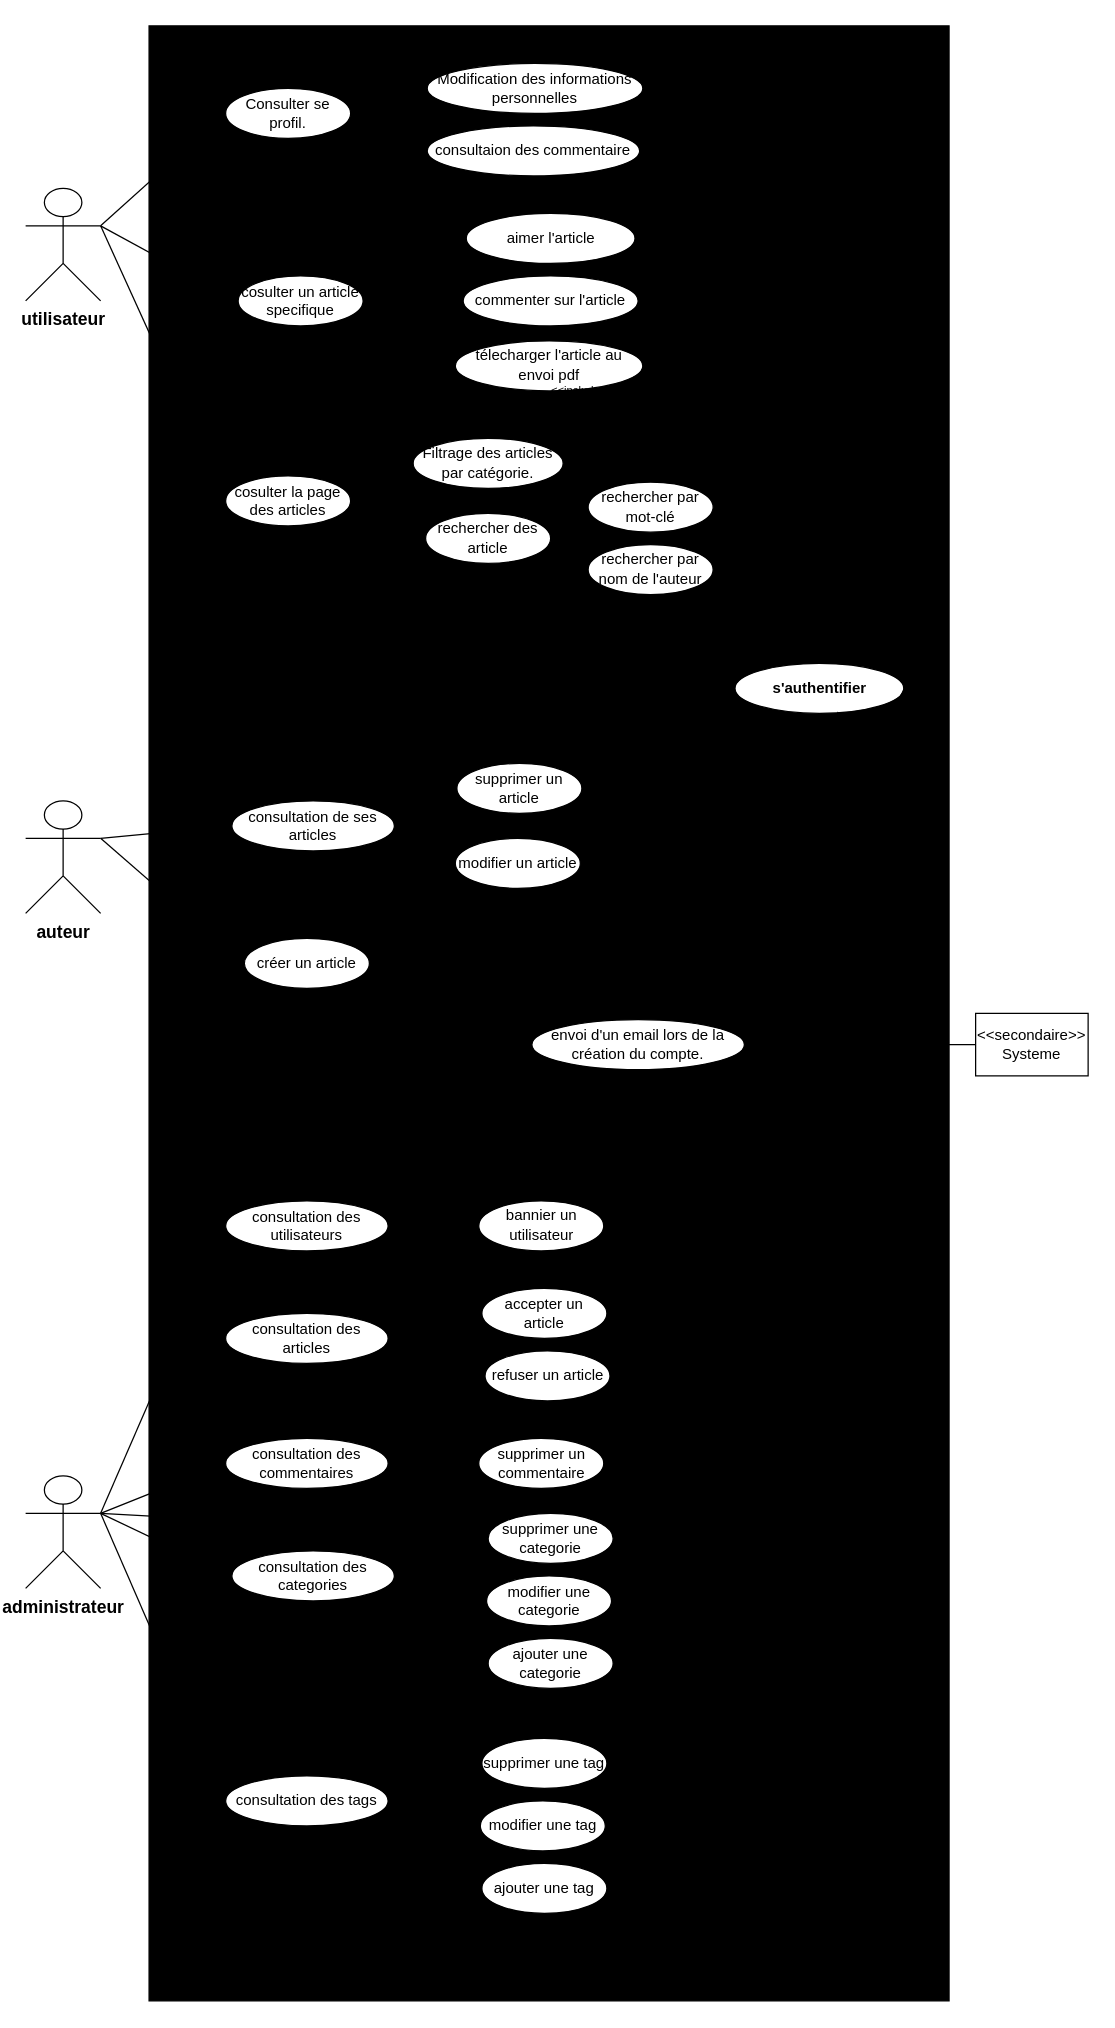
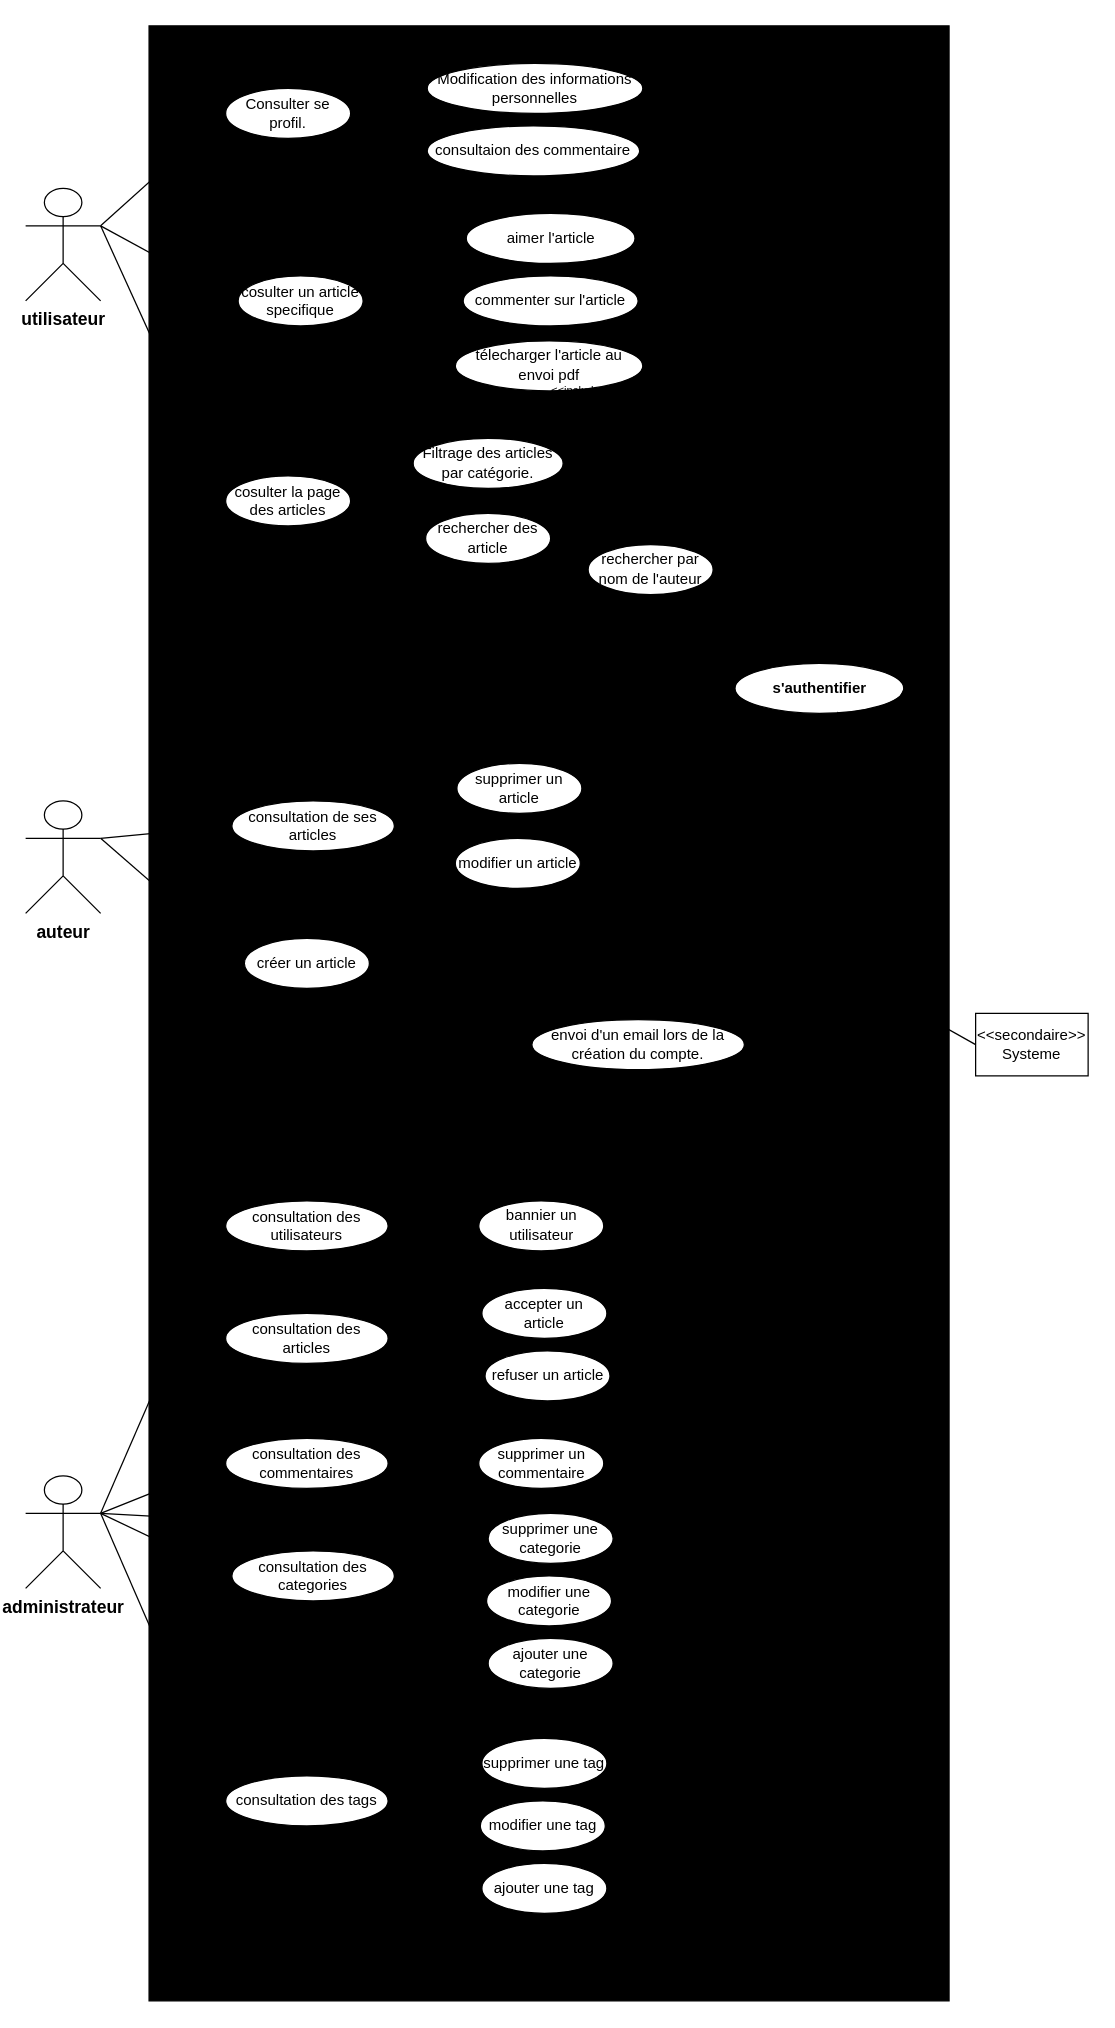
node "rechercher par mot-clé": removed
edge "envoi d'un email lors de la création du compte." -- "<<secondaire>> Systeme": now "supprimer un article" -- "<<secondaire>> Systeme"
